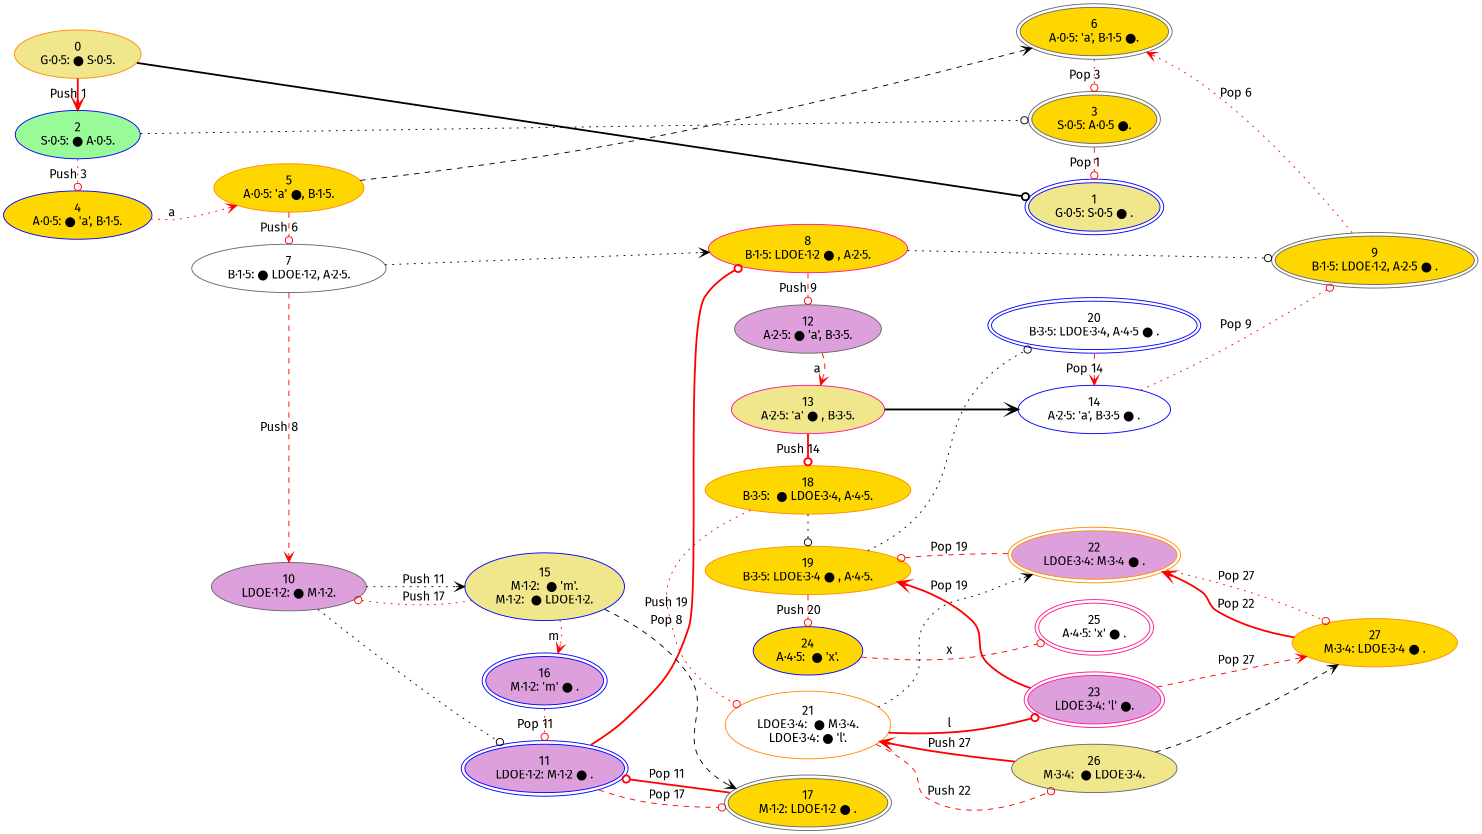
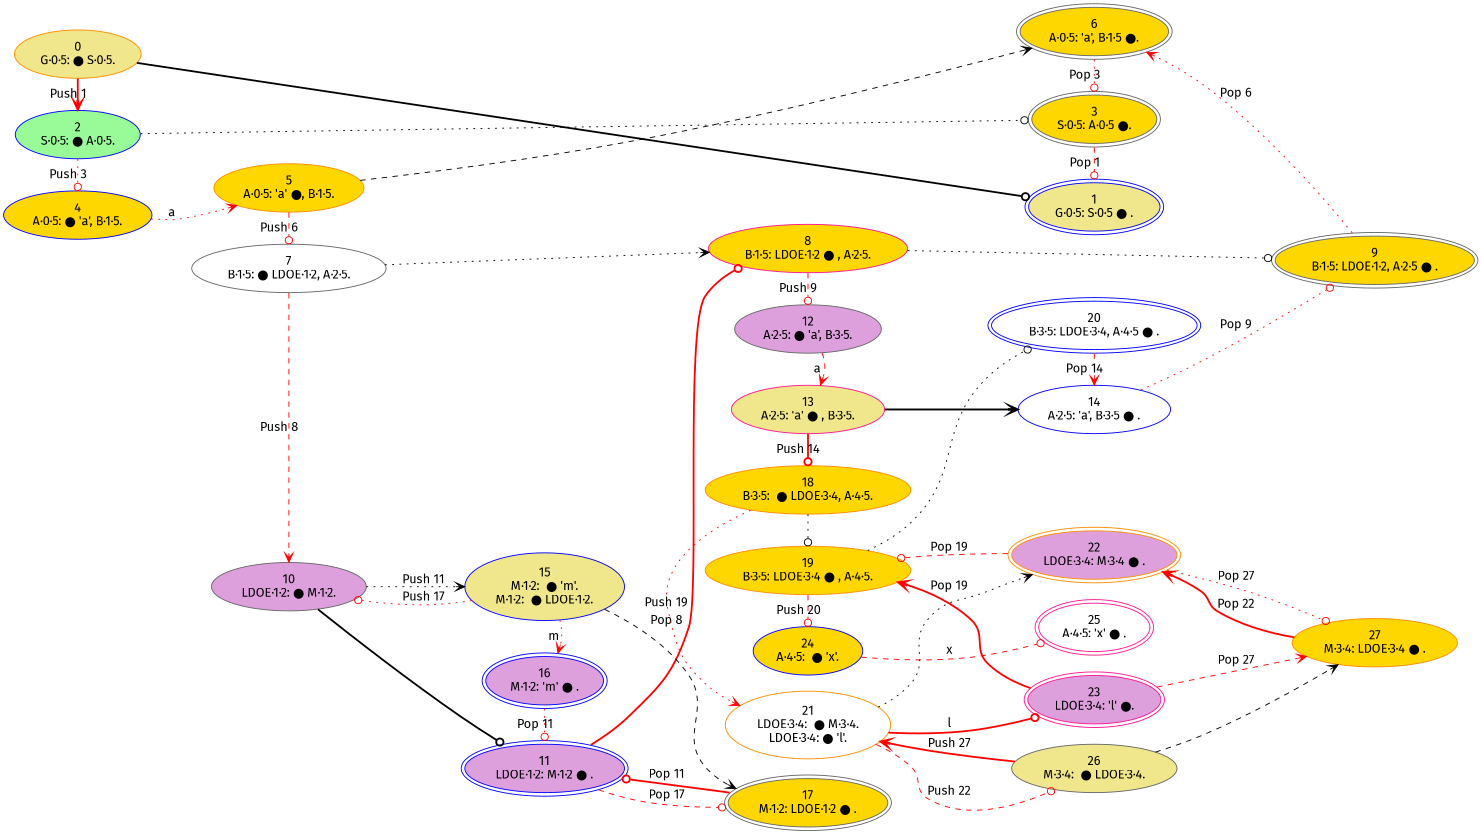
edge "18 B·3·5:  ● LDOE·3·4, A·4·5." -> "21 LDOE·3·4:  ● M·3·4. LDOE·3·4: ● 'l'.": arrowhead odot -> vee
edge "10 LDOE·1·2: ● M·1·2." -> "11 LDOE·1·2: M·1·2 ● .": style dotted -> bold
